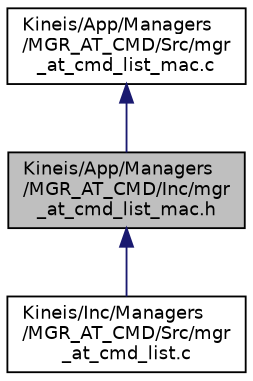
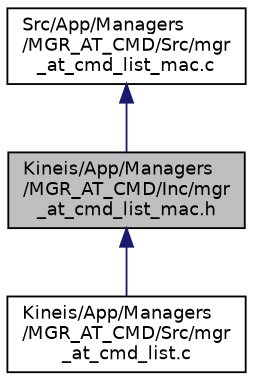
node "Kineis/App/Managers /MGR_AT_CMD/Src/mgr _at_cmd_list_mac.c": label "Kineis/App/Managers /MGR_AT_CMD/Src/mgr _at_cmd_list_mac.c" -> "Src/App/Managers /MGR_AT_CMD/Src/mgr _at_cmd_list_mac.c"
node "Kineis/Inc/Managers /MGR_AT_CMD/Src/mgr _at_cmd_list.c": label "Kineis/Inc/Managers /MGR_AT_CMD/Src/mgr _at_cmd_list.c" -> "Kineis/App/Managers /MGR_AT_CMD/Src/mgr _at_cmd_list.c"
